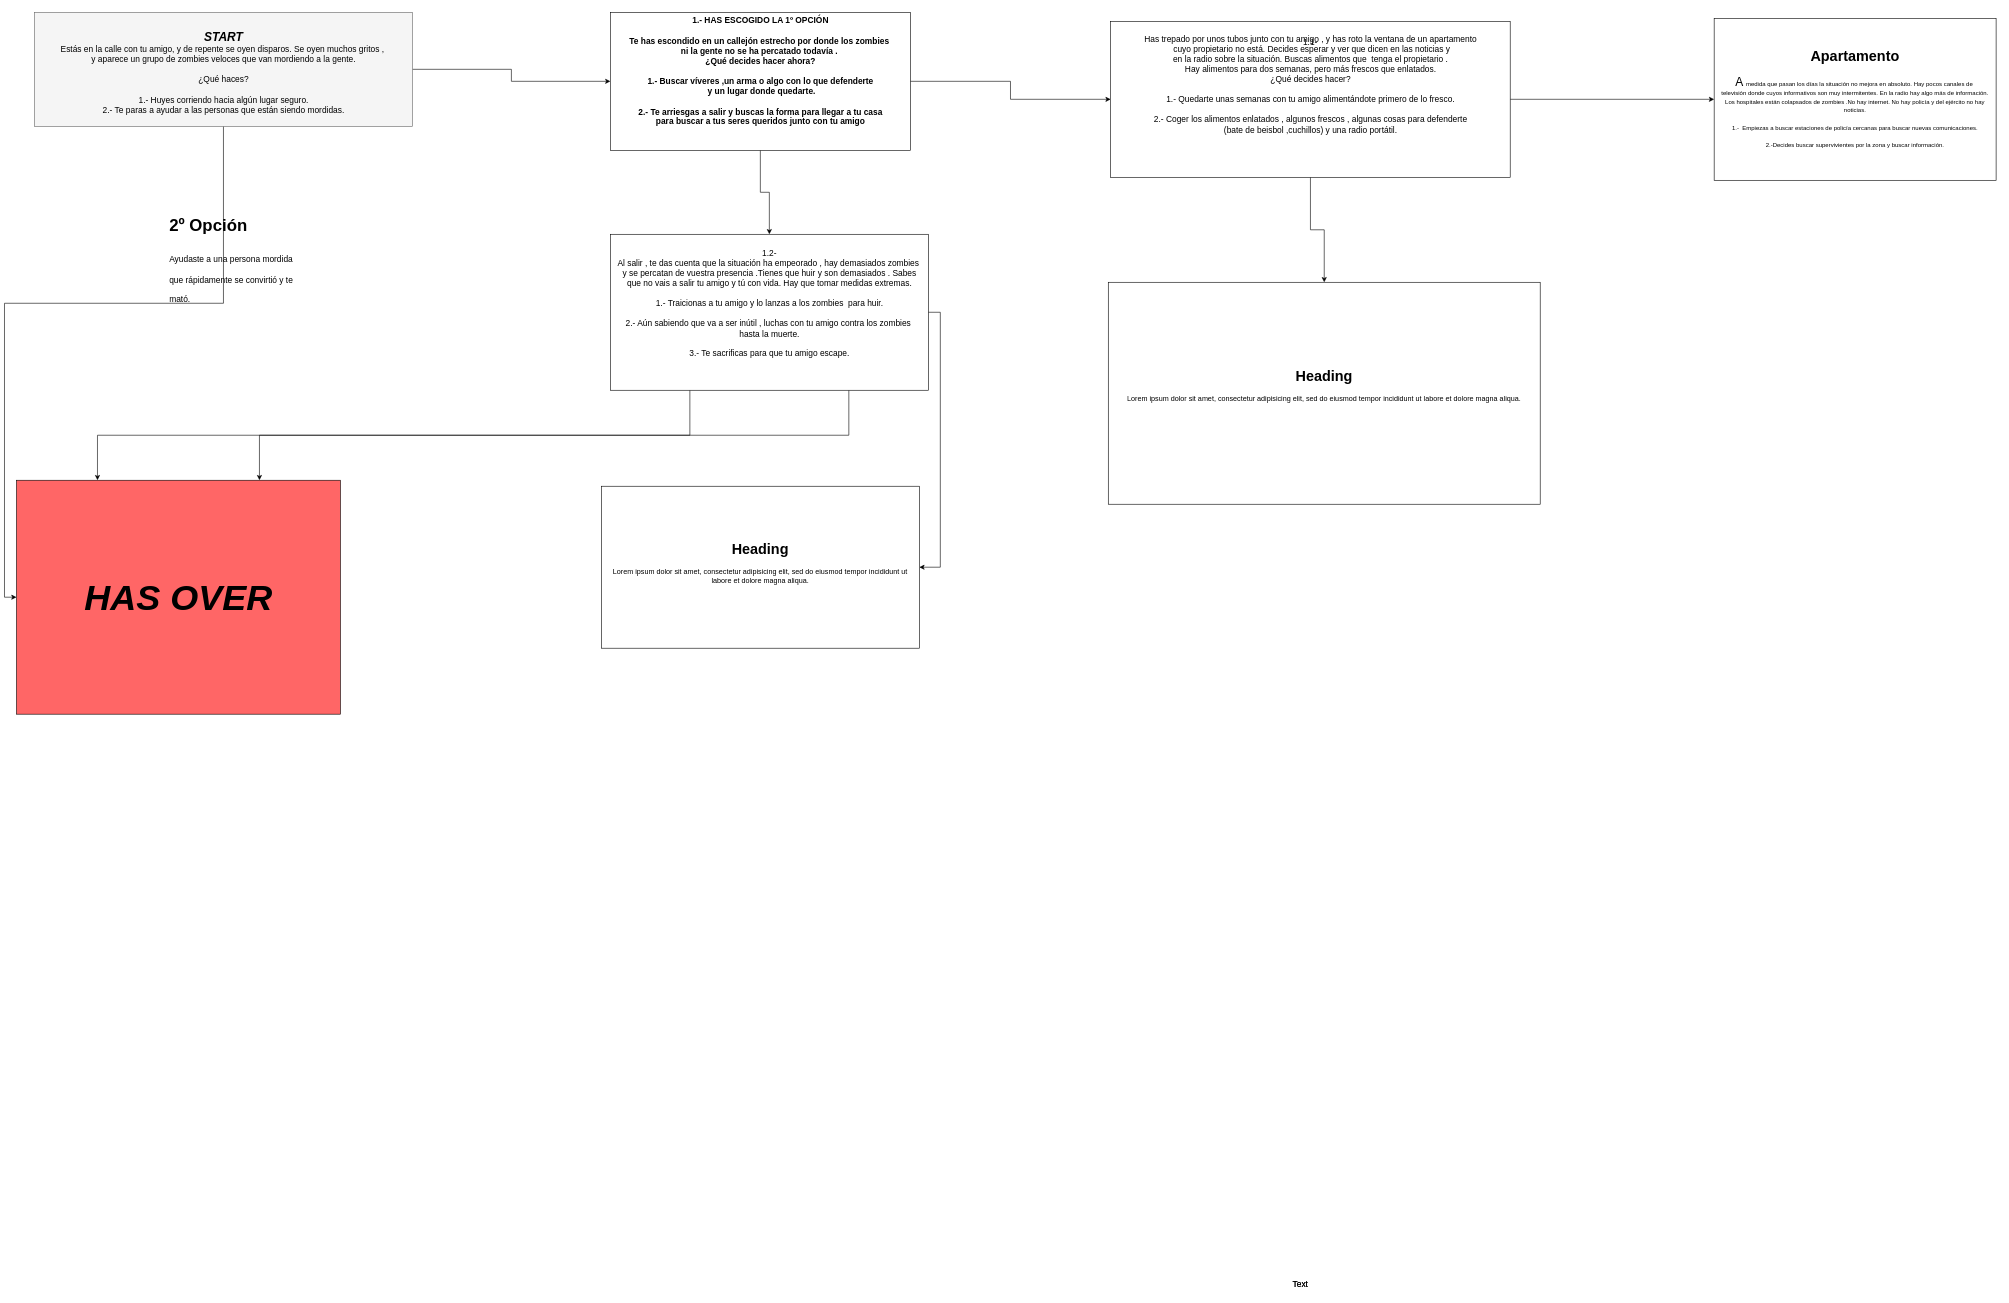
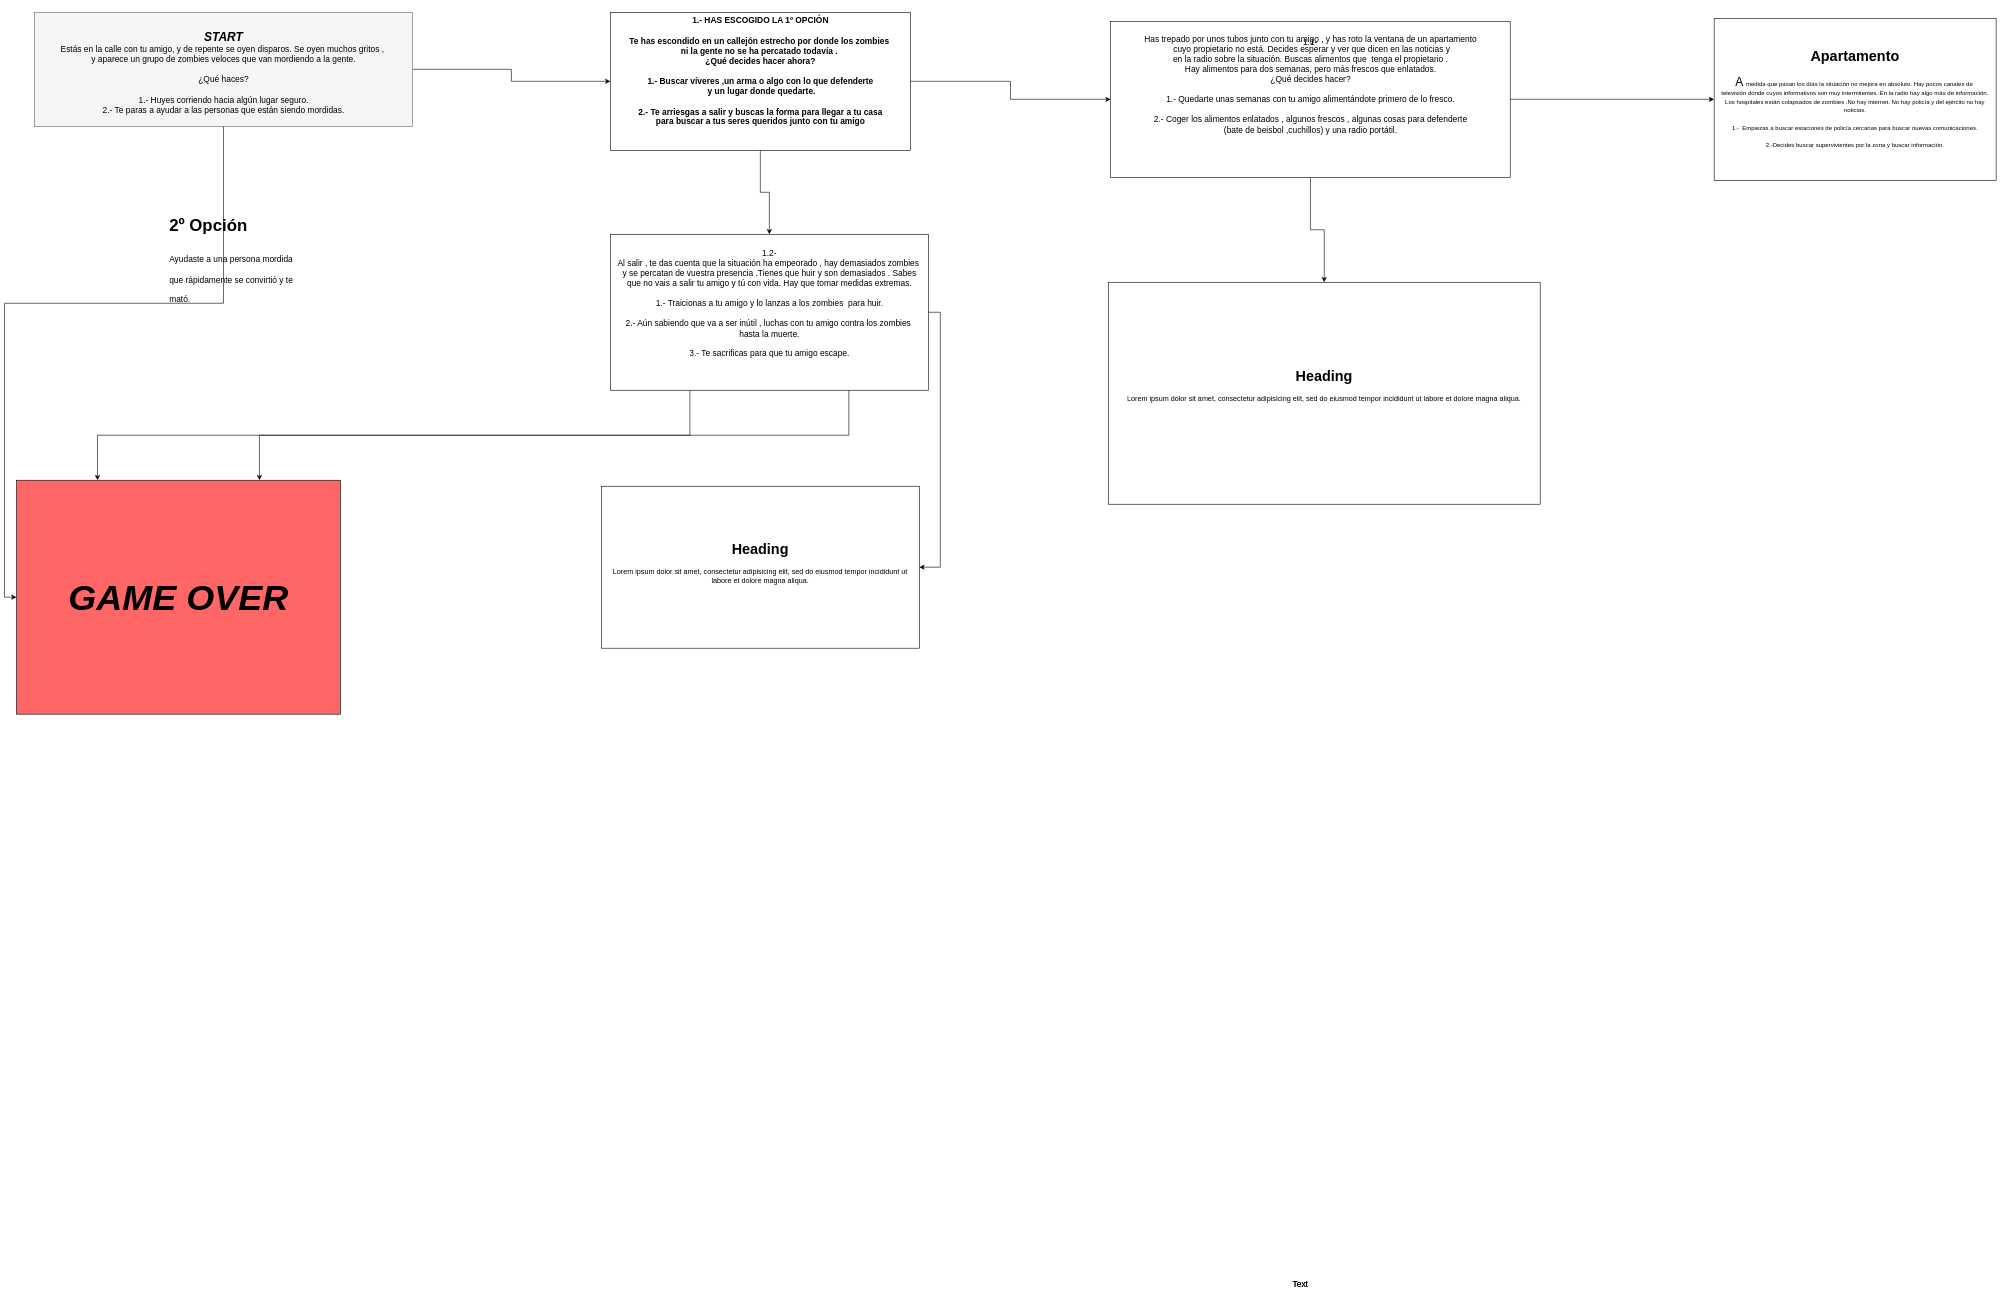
node "HAS OVER": label "HAS OVER" -> "GAME OVER"
